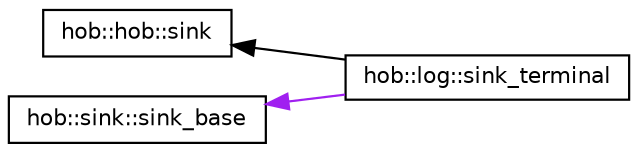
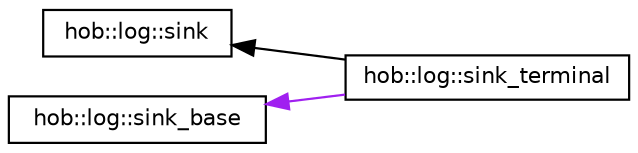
node "hob::hob::sink": label "hob::hob::sink" -> "hob::log::sink"
node "hob::sink::sink_base": label "hob::sink::sink_base" -> "hob::log::sink_base"
